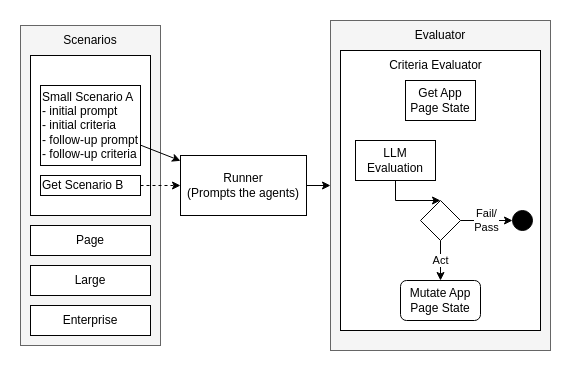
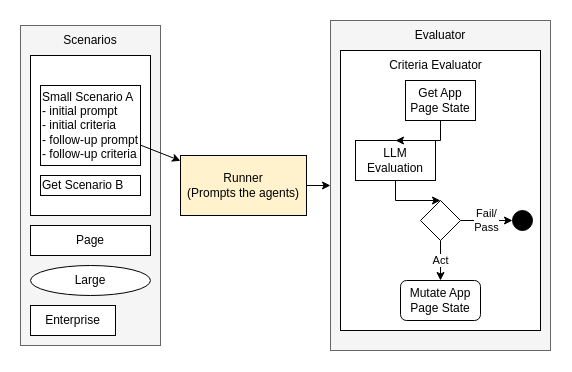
edge "Get App Page State" -> "LLM Evaluation": added
edge "Get Scenario B" -> "Runner (Prompts the agents)": removed
node "Runner (Prompts the agents)": fillcolor #ffffff -> #fff2cc
node "Large": shape rectangle -> ellipse
node "Enterprise": size 120x30 -> 85x30
